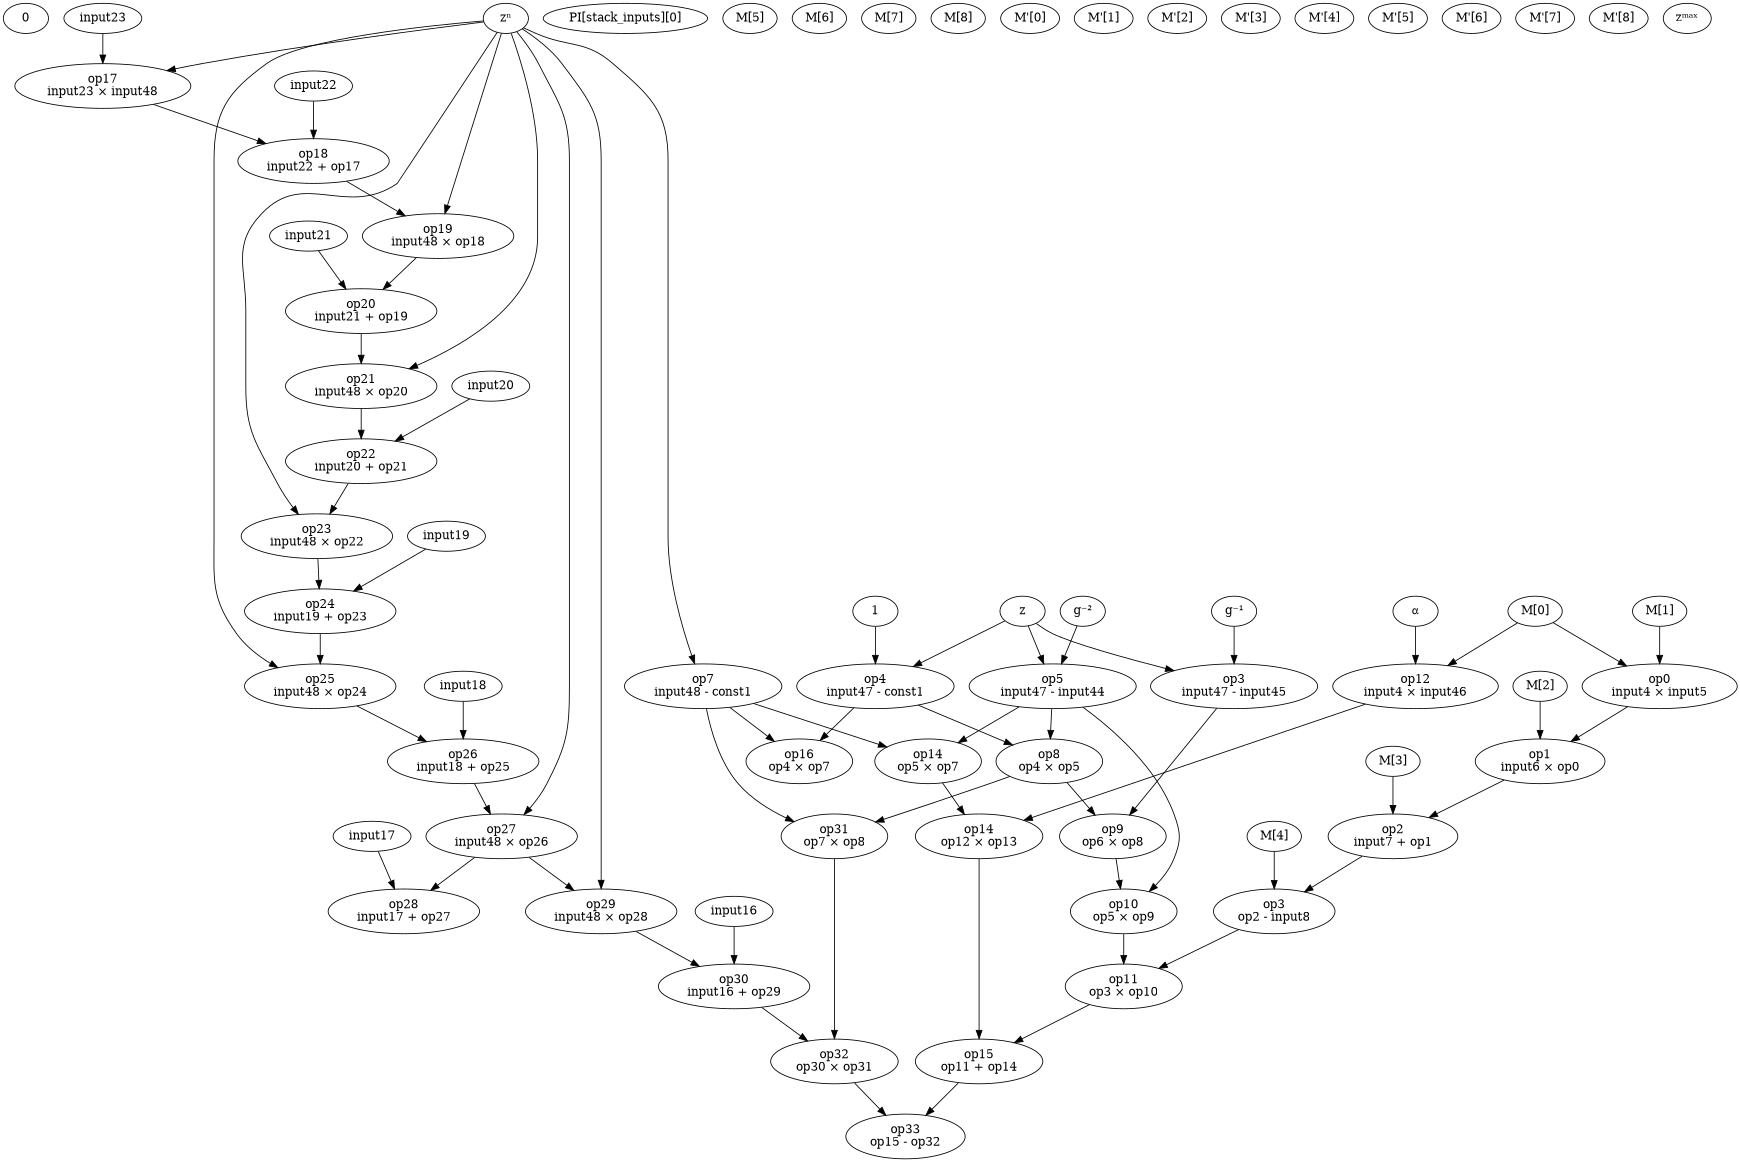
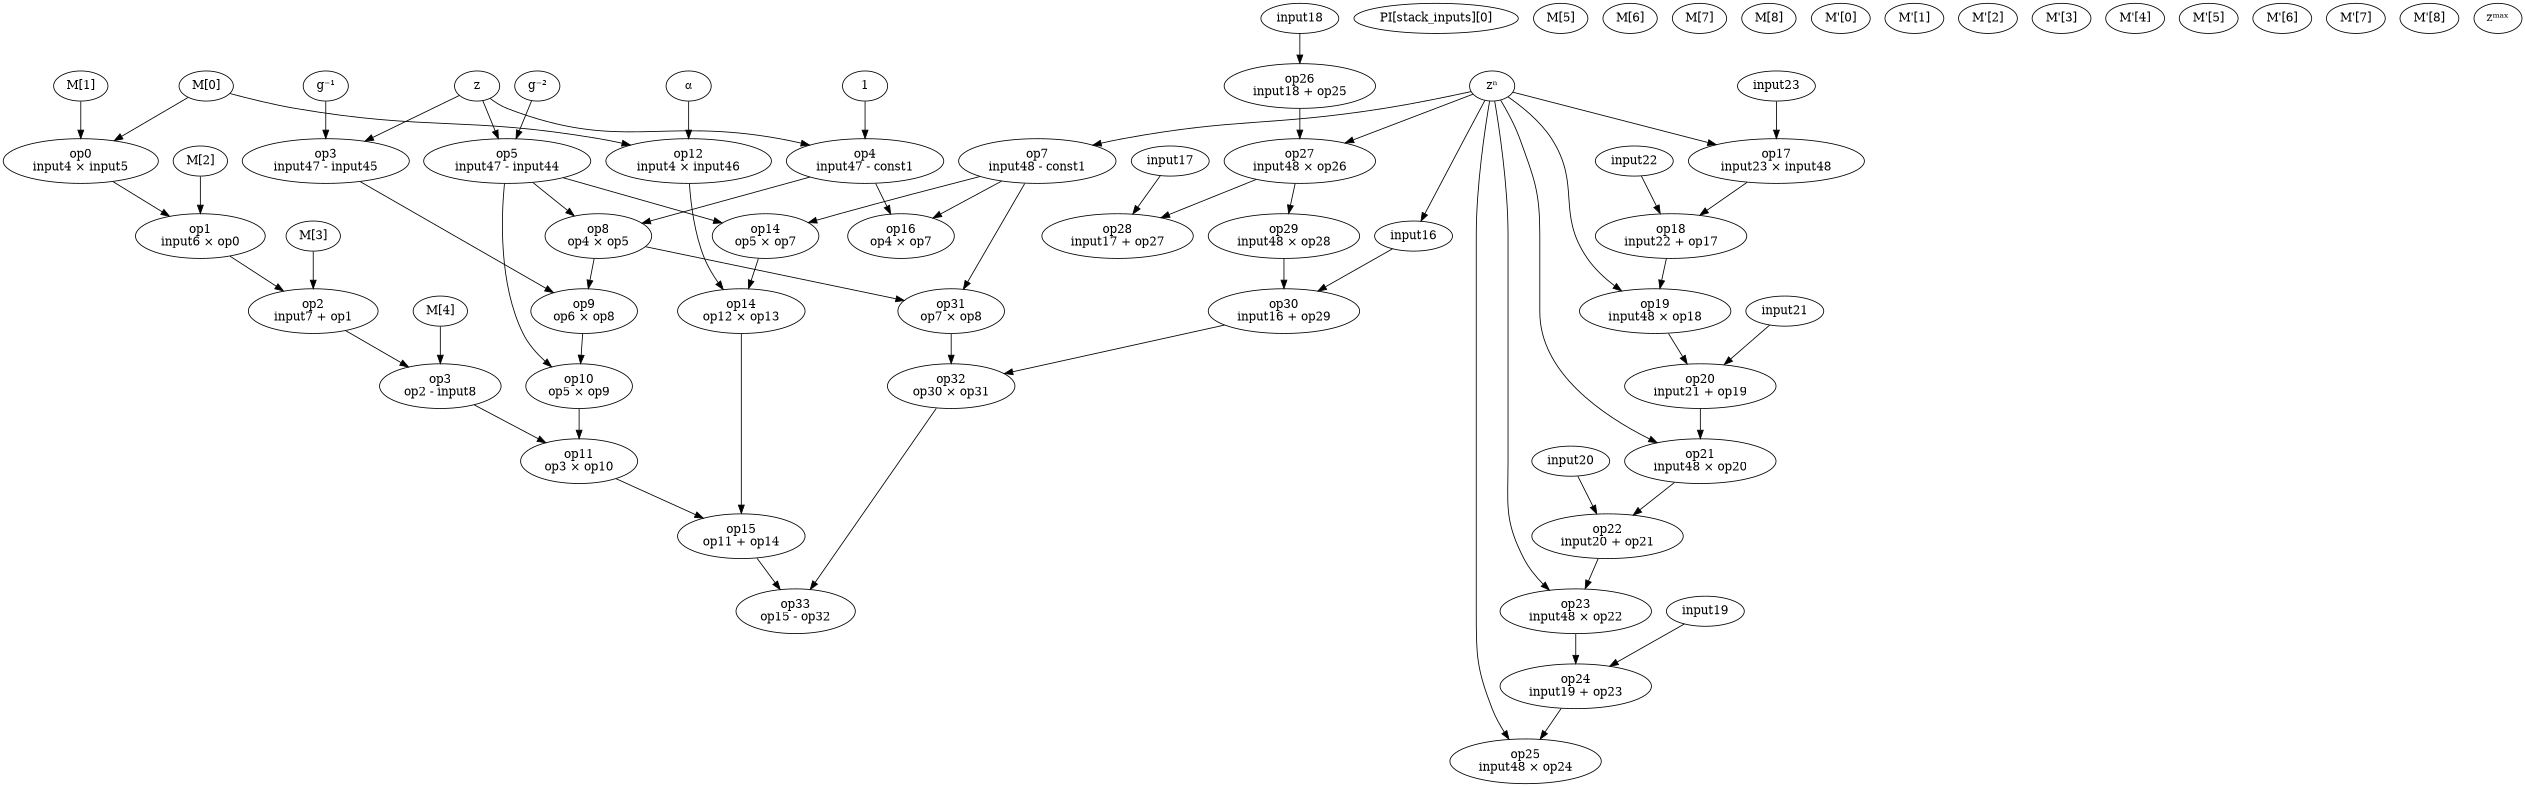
node "0": removed
edge "zⁿ" -> "op29 input48 × op28": now "zⁿ" -> "input16"
edge "op25 input48 × op24" -> "op26 input18 + op25": removed
